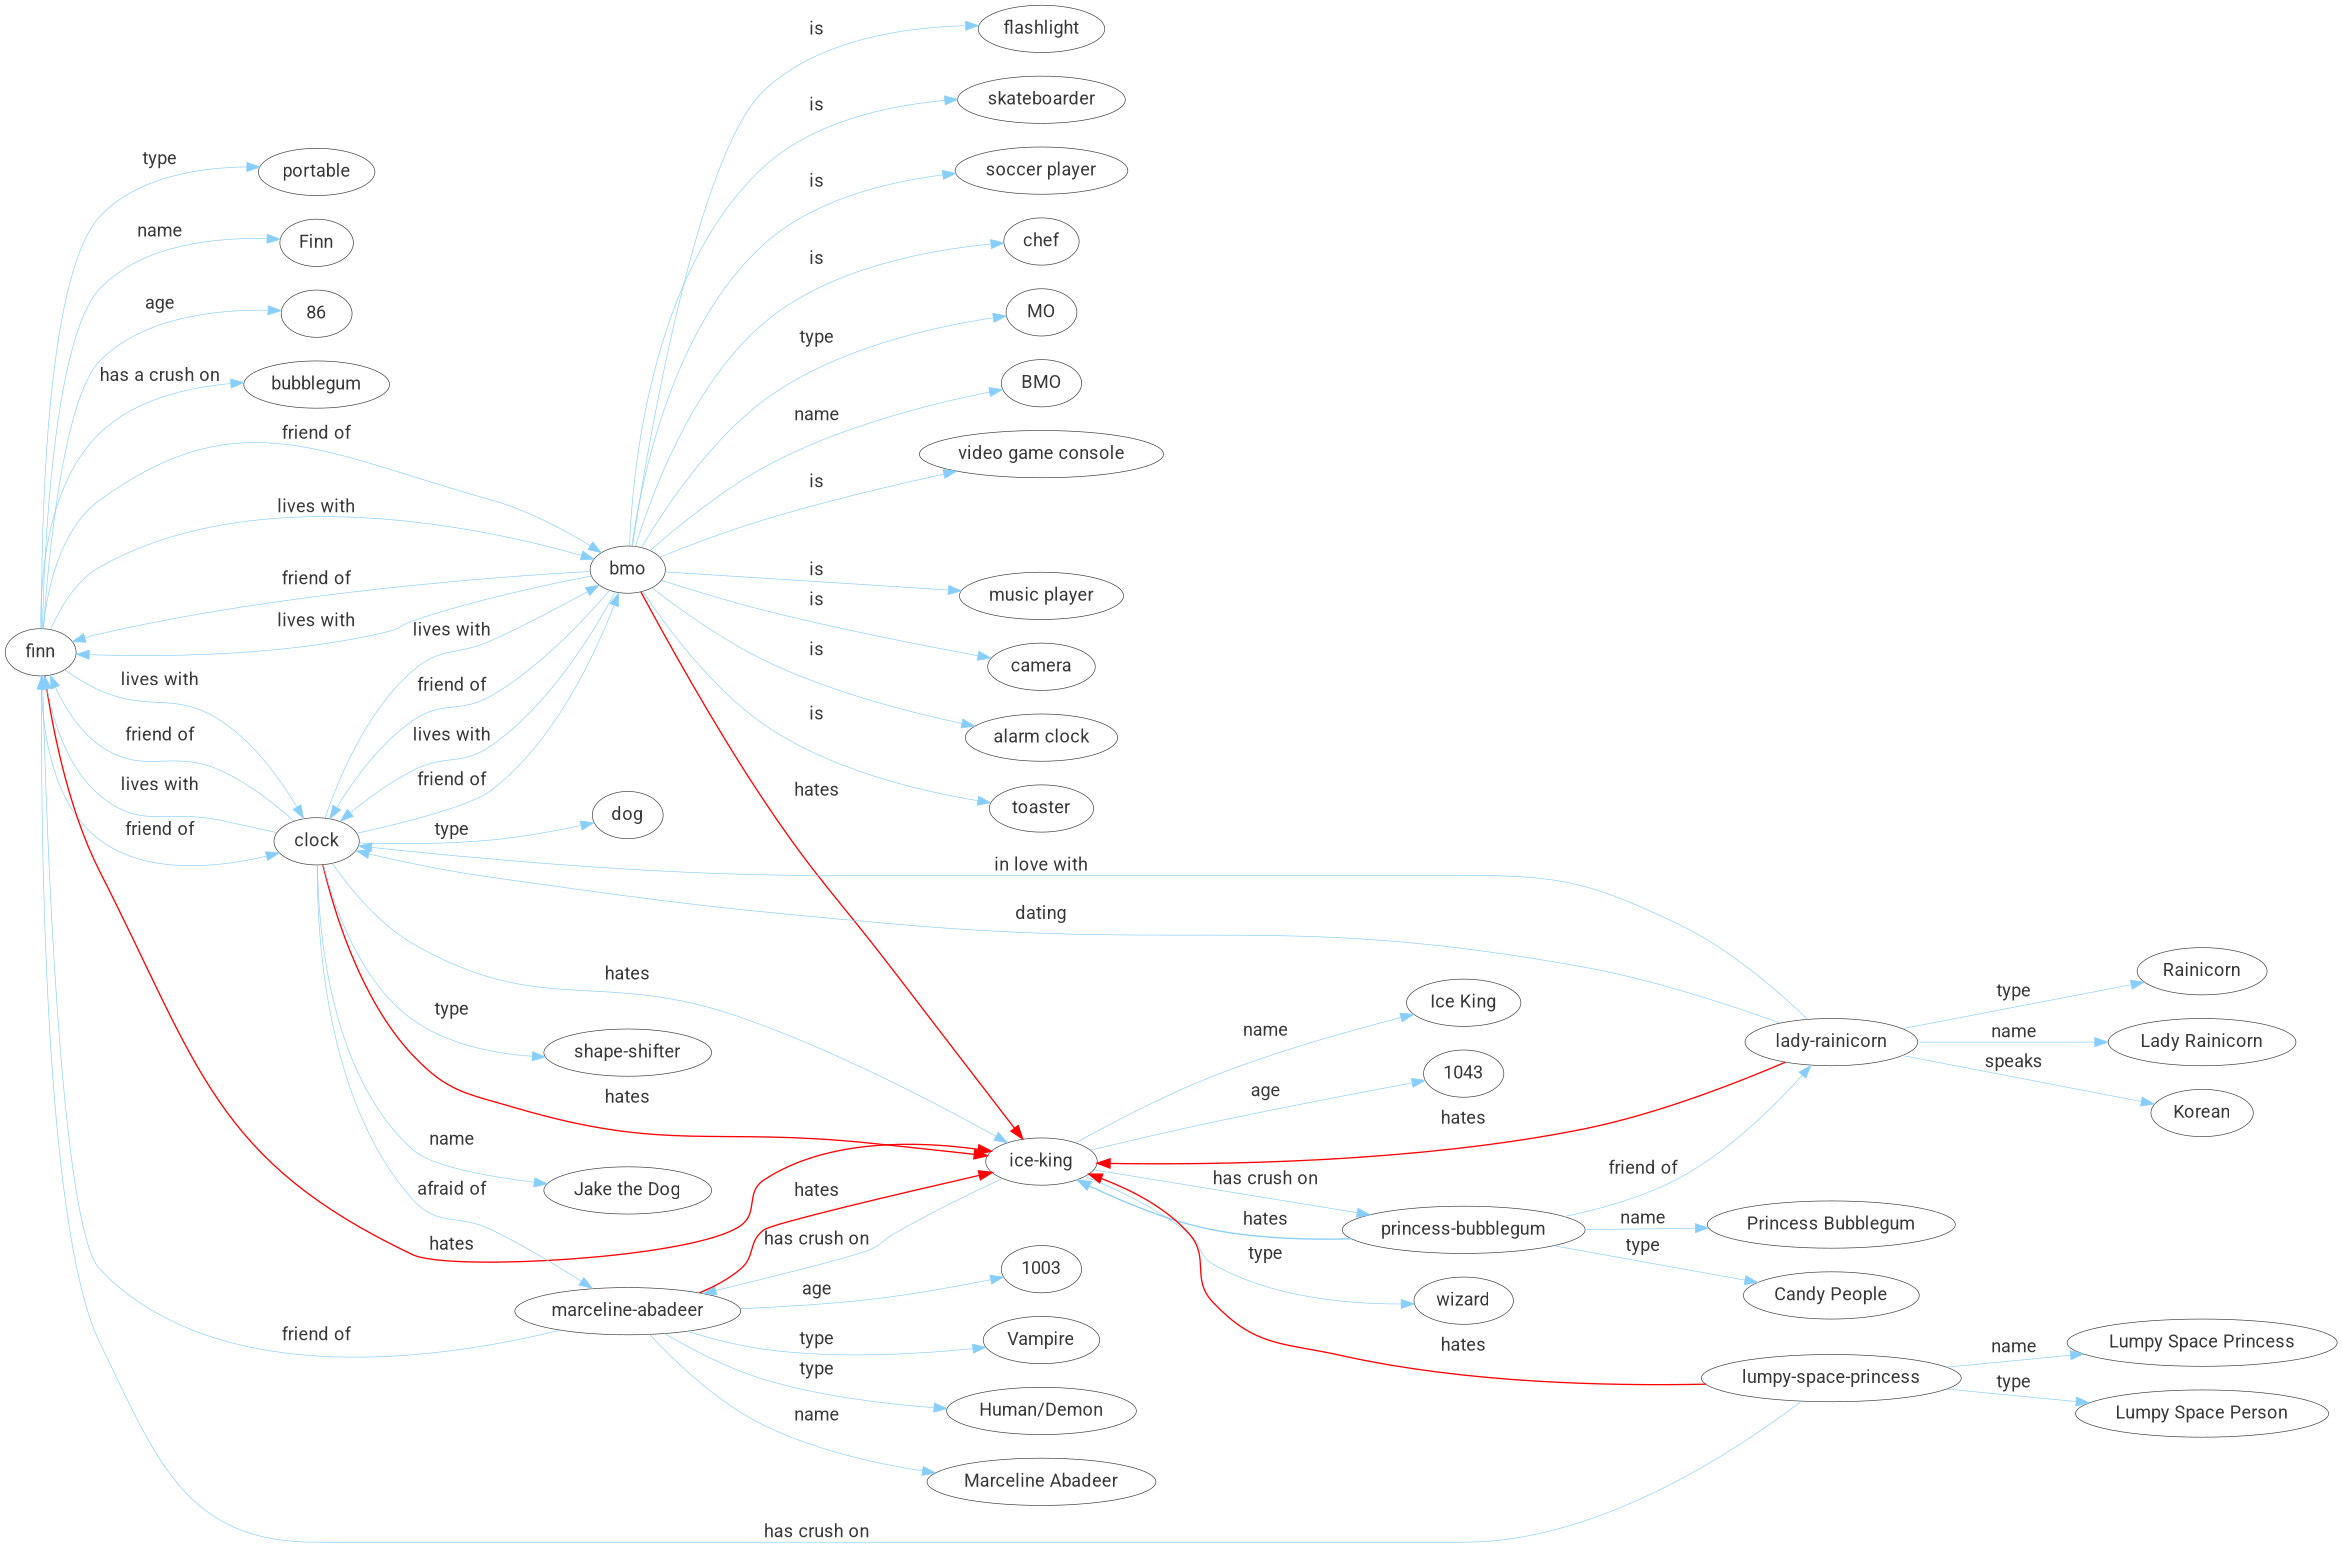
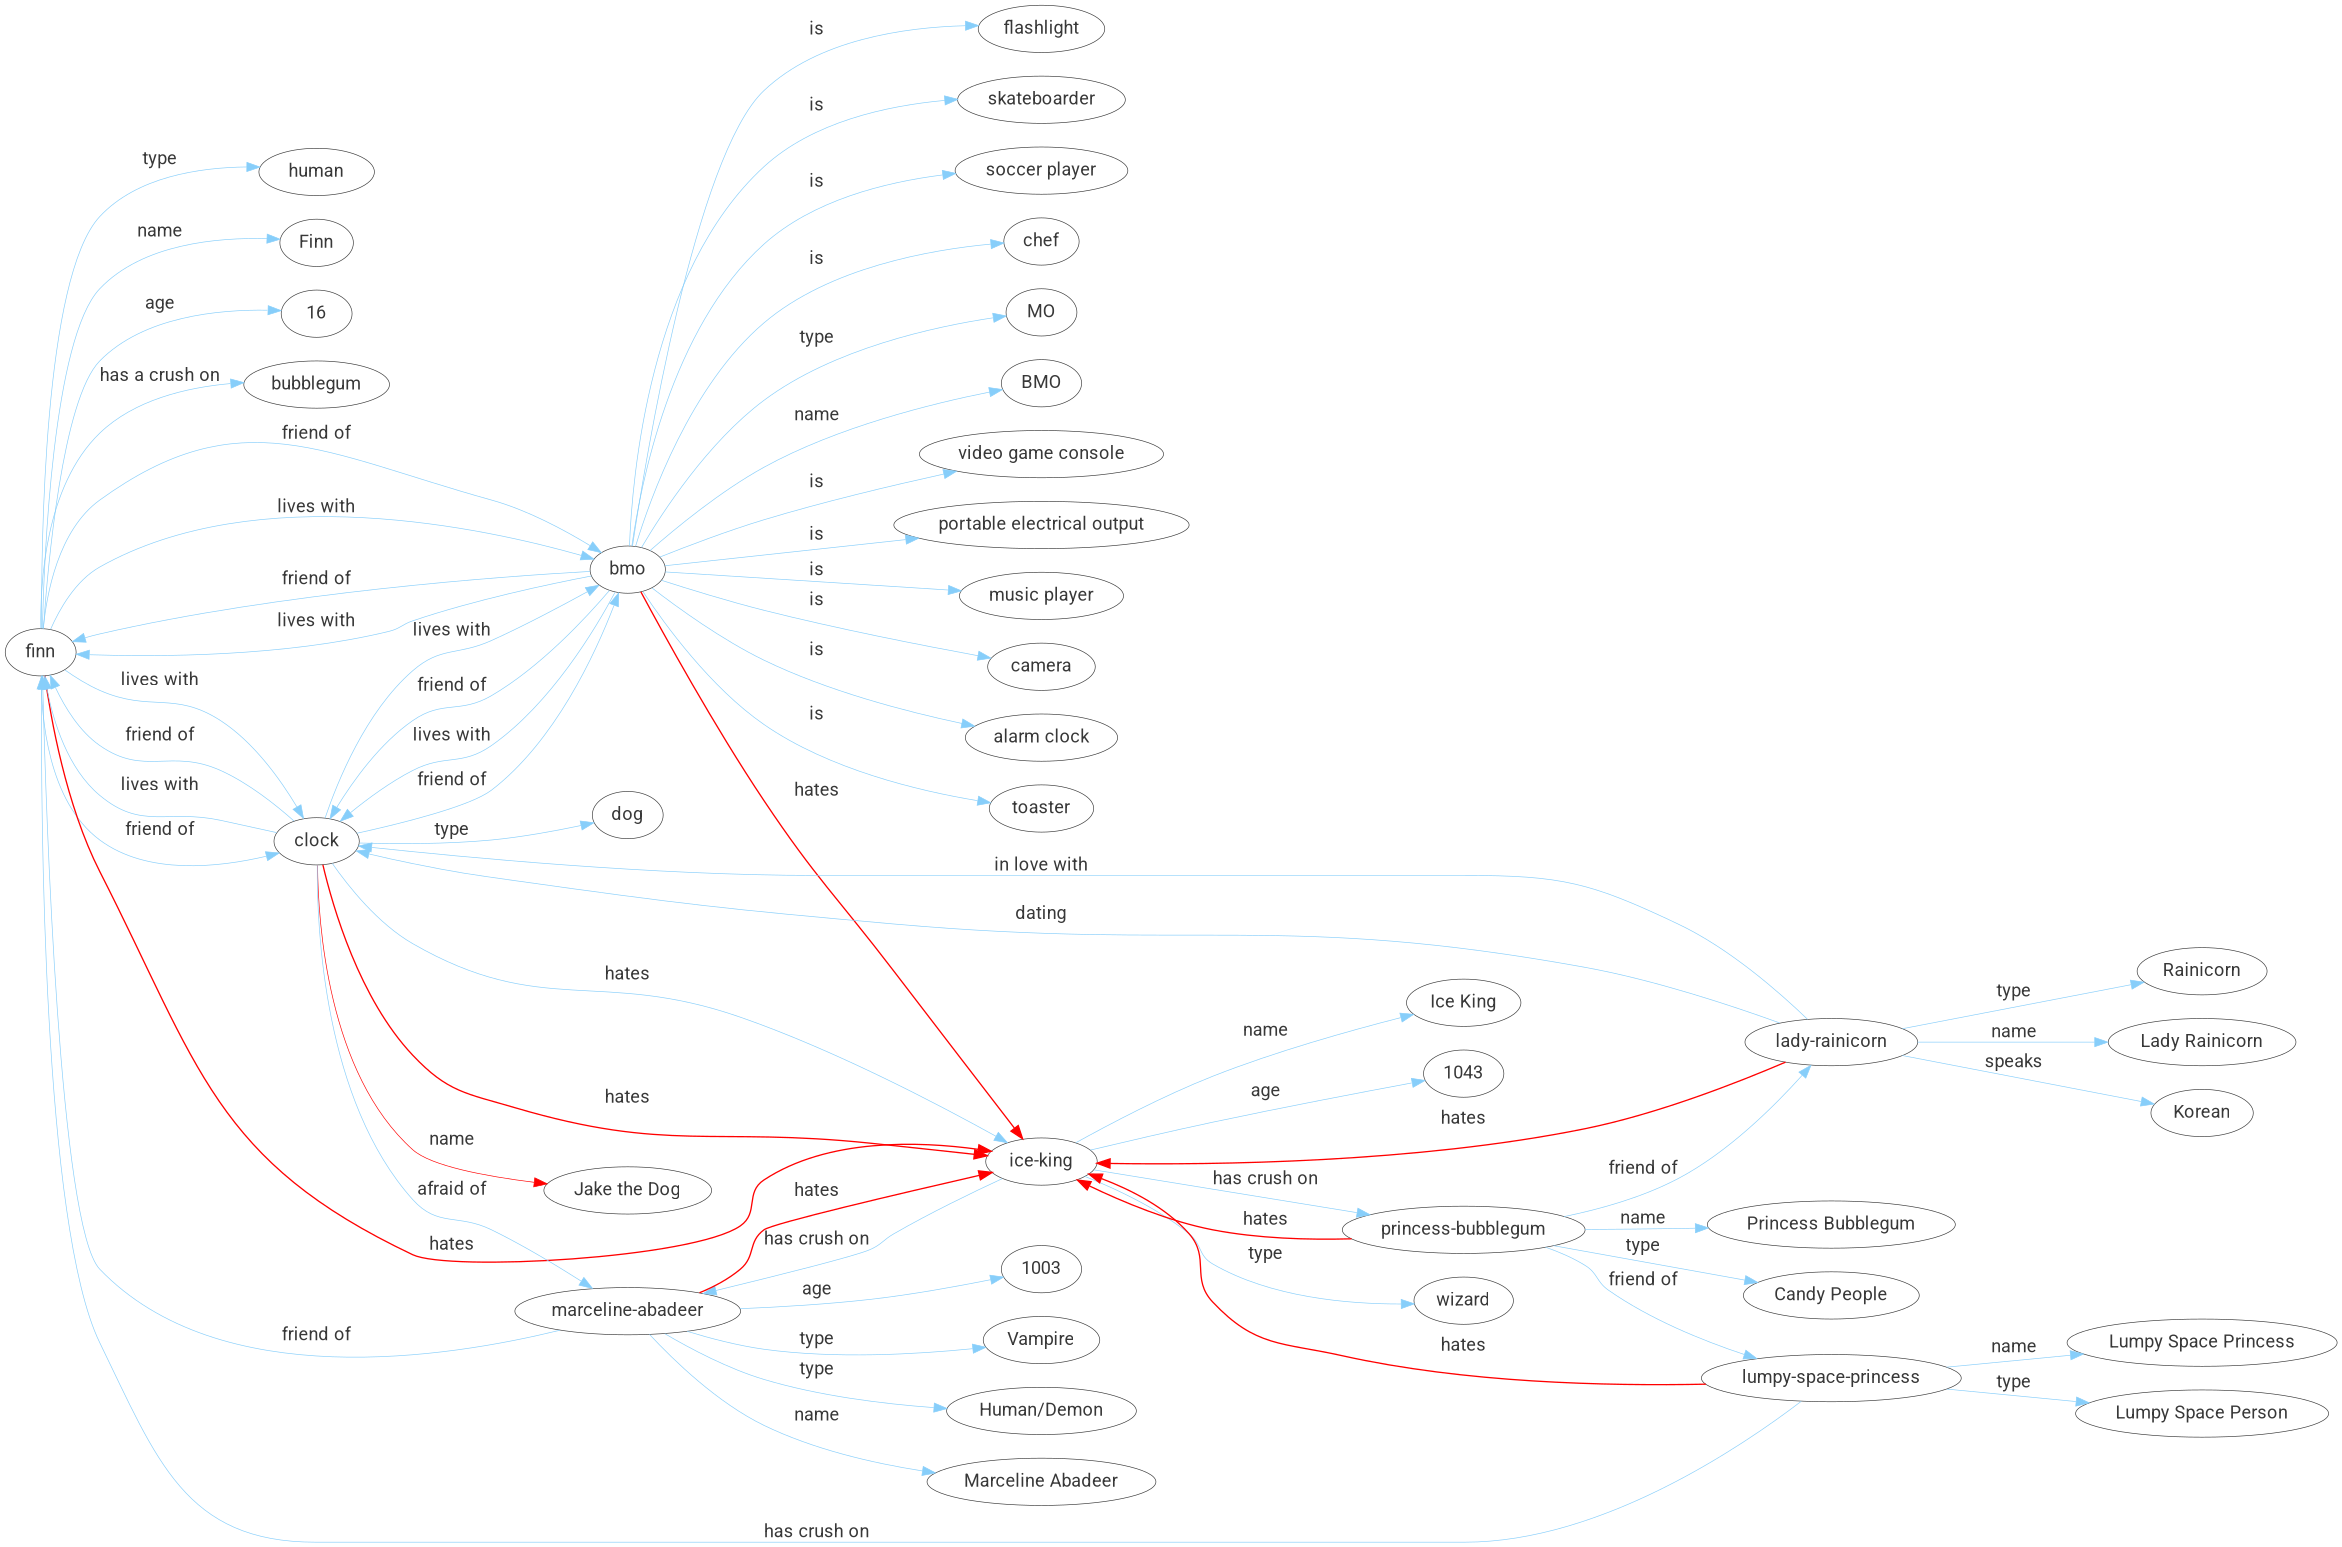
node "portable": label "portable" -> "human"
node "86": label "86" -> "16"
node "portable electrical output": added
node "shape-shifter": removed
edge "clock" -> "Jake the Dog": color lightskyblue -> red
edge "princess-bubblegum" -> "ice-king": color lightskyblue -> red
edge "princess-bubblegum" -> "lumpy-space-princess": added, label "friend of"
